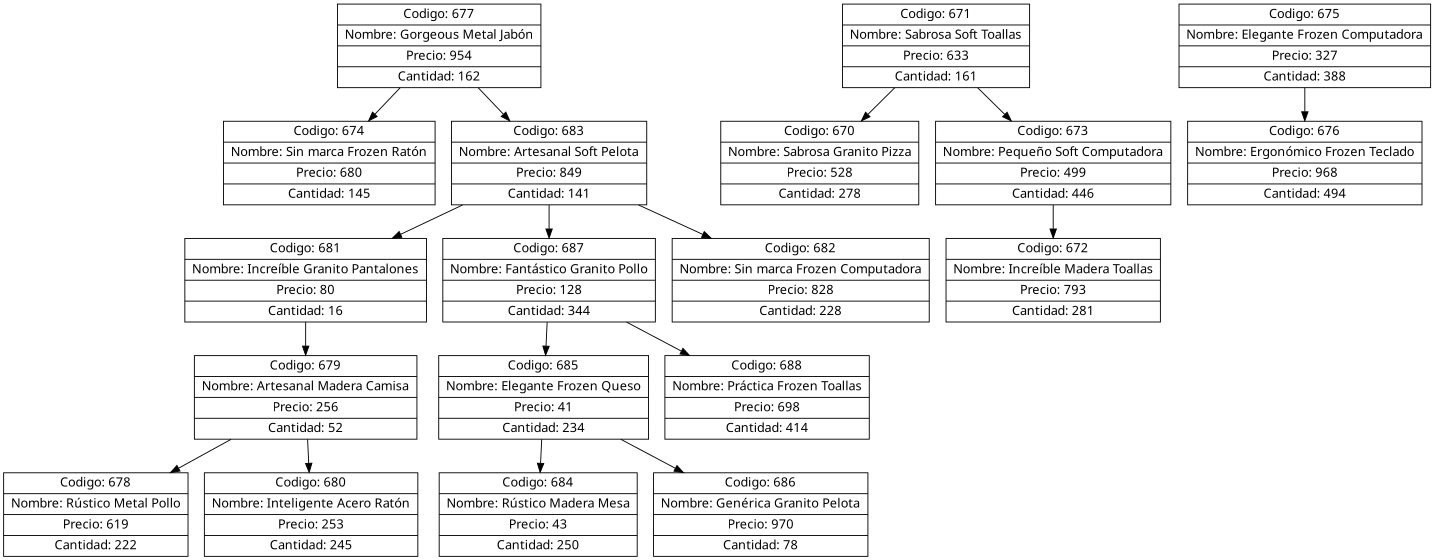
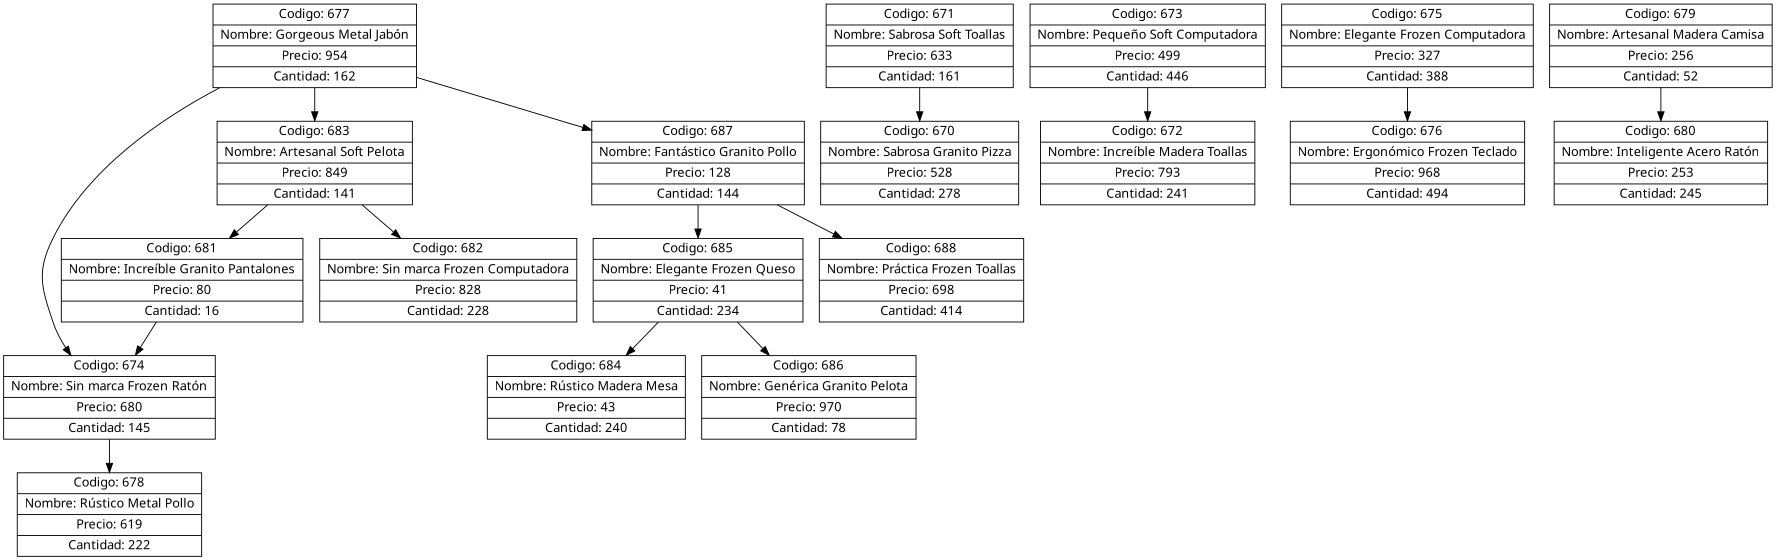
edge "Codigo: 671" -> "Codigo: 673": removed
edge "Codigo: 683" -> "Codigo: 687": now "Codigo: 677" -> "Codigo: 687"
node "Codigo: 687": text "Cantidad: 344" -> "Cantidad: 144"
node "Codigo: 672": text "Cantidad: 281" -> "Cantidad: 241"
edge "Codigo: 681" -> "Codigo: 679": now "Codigo: 681" -> "Codigo: 674"
edge "Codigo: 679" -> "Codigo: 678": now "Codigo: 674" -> "Codigo: 678"
node "Codigo: 684": text "Cantidad: 250" -> "Cantidad: 240"
